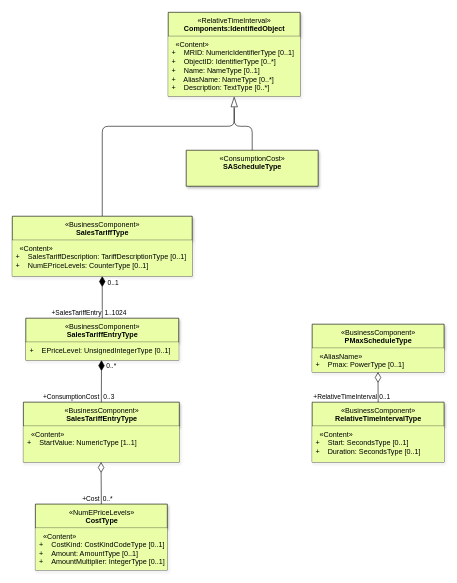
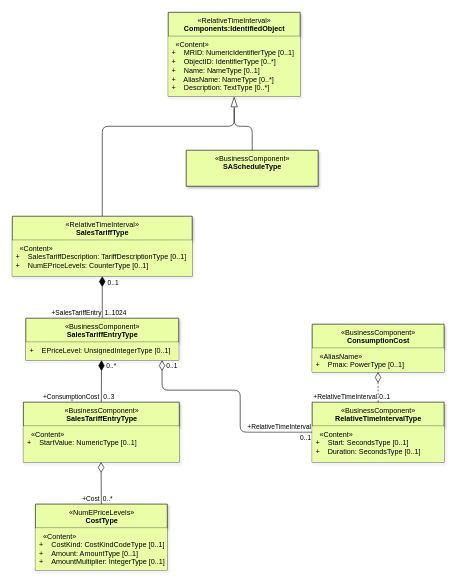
node "«ConsumptionCost» SAScheduleType": label "«ConsumptionCost» SAScheduleType" -> "«BusinessComponent» SAScheduleType"
node "«BusinessComponent» SalesTariffType": label "«BusinessComponent» SalesTariffType" -> "«RelativeTimeInterval» SalesTariffType"
node "«BusinessComponent» PMaxScheduleType": label "«BusinessComponent» PMaxScheduleType" -> "«BusinessComponent» ConsumptionCost"
edge "«BusinessComponent» RelativeTimeIntervalType" -> "«AliasName» + Pmax: PowerType [0..1]": style solid -> dashed
edge "«BusinessComponent» RelativeTimeIntervalType" -> "+ EPriceLevel: UnsignedIntegerType [0..1]": added, labels "0..1", "+RelativeTimeInterval", "0..1"
node "«Content» + StartValue: NumericType [1..1]": label "«Content» + StartValue: NumericType [1..1]" -> "«Content» + StartValue: NumericType [0..1]"
